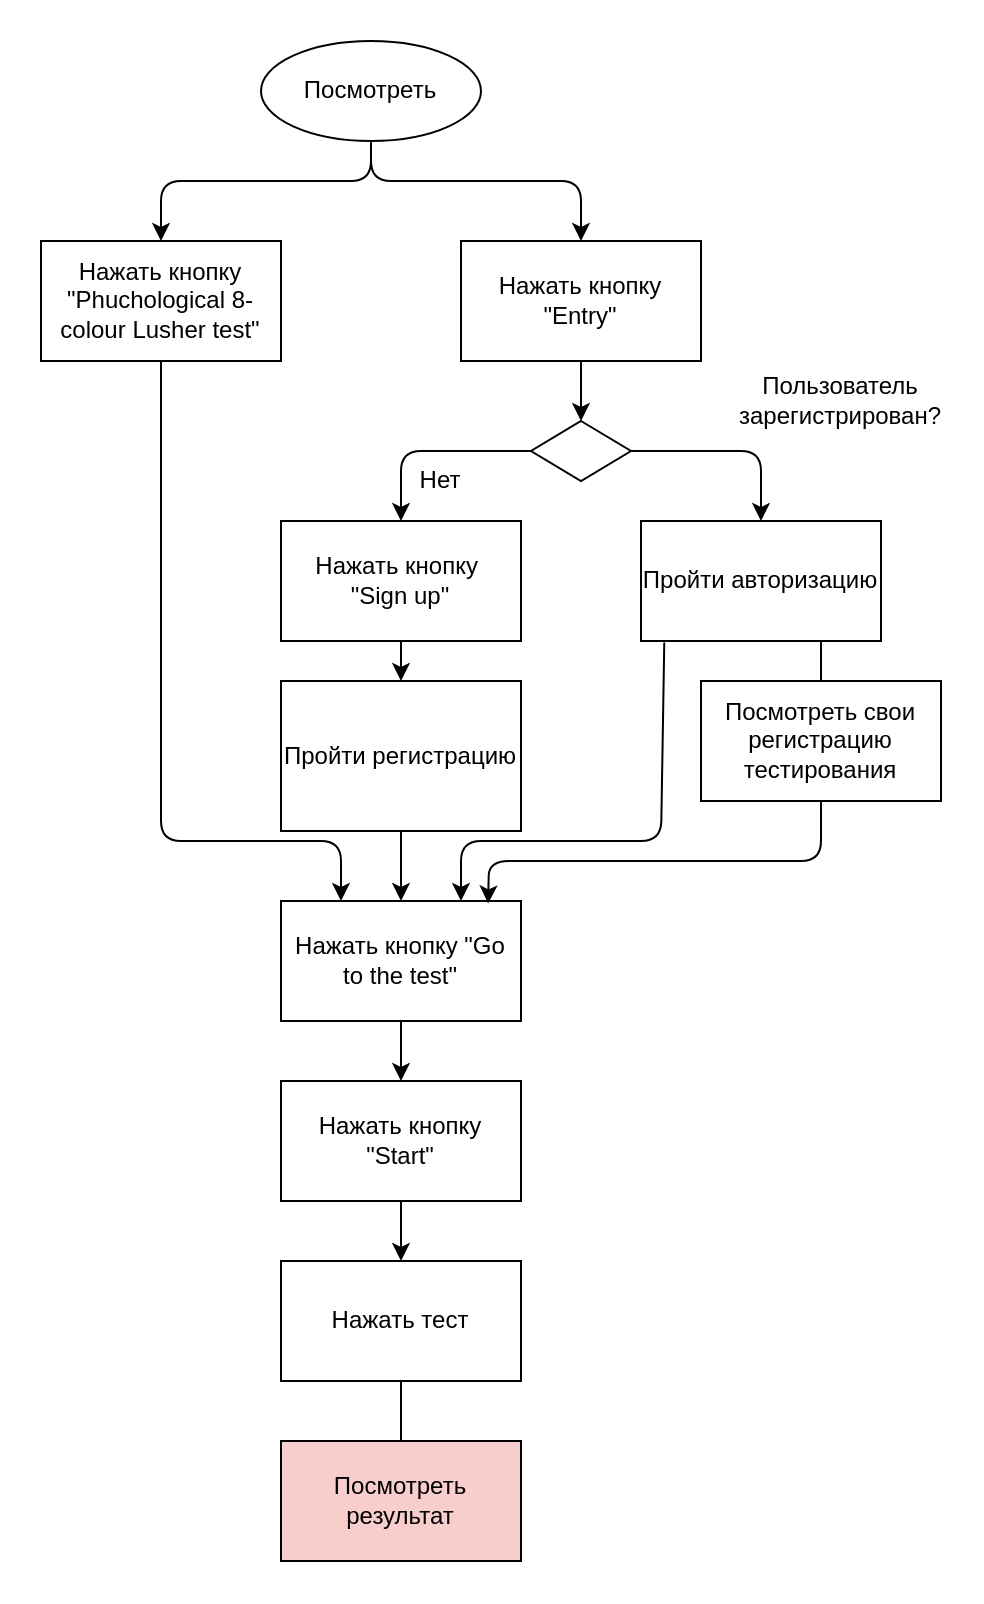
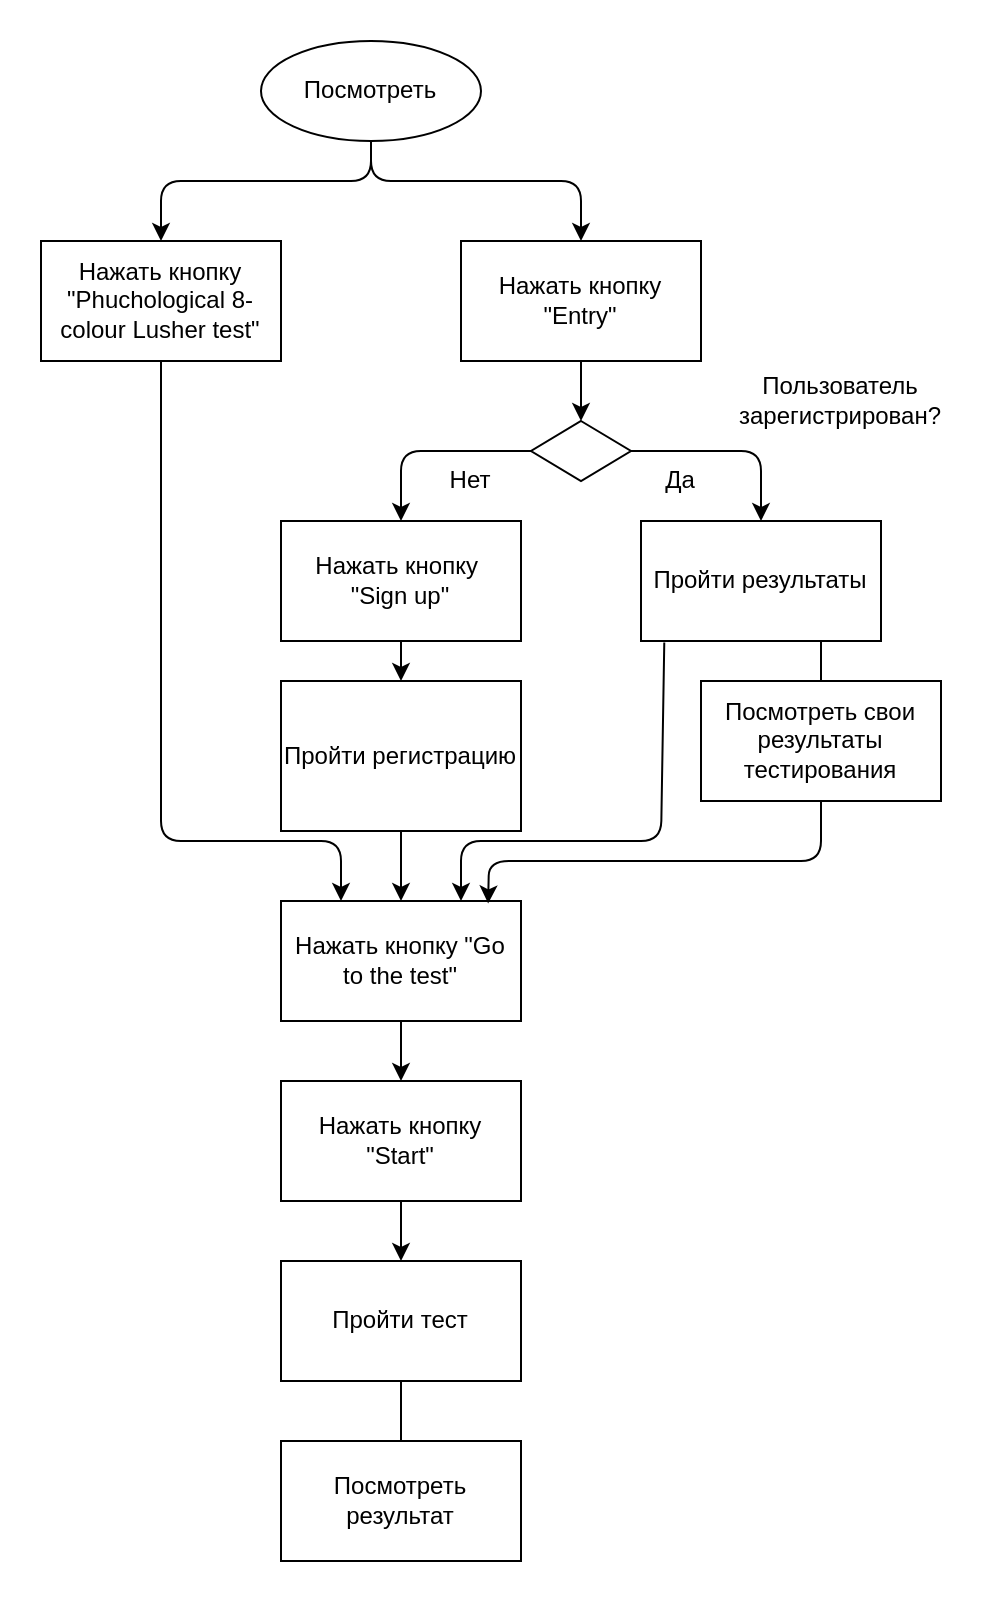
node "Нет": moved (441, 481) -> (471, 481)
node "Да": added
node "Пройти авторизацию": label "Пройти авторизацию" -> "Пройти результаты"
node "Посмотреть свои регистрацию тестирования": label "Посмотреть свои регистрацию тестирования" -> "Посмотреть свои результаты тестирования"
node "Нажать тест": label "Нажать тест" -> "Пройти тест"
node "Посмотреть результат": fillcolor #f8cecc -> #ffffff
